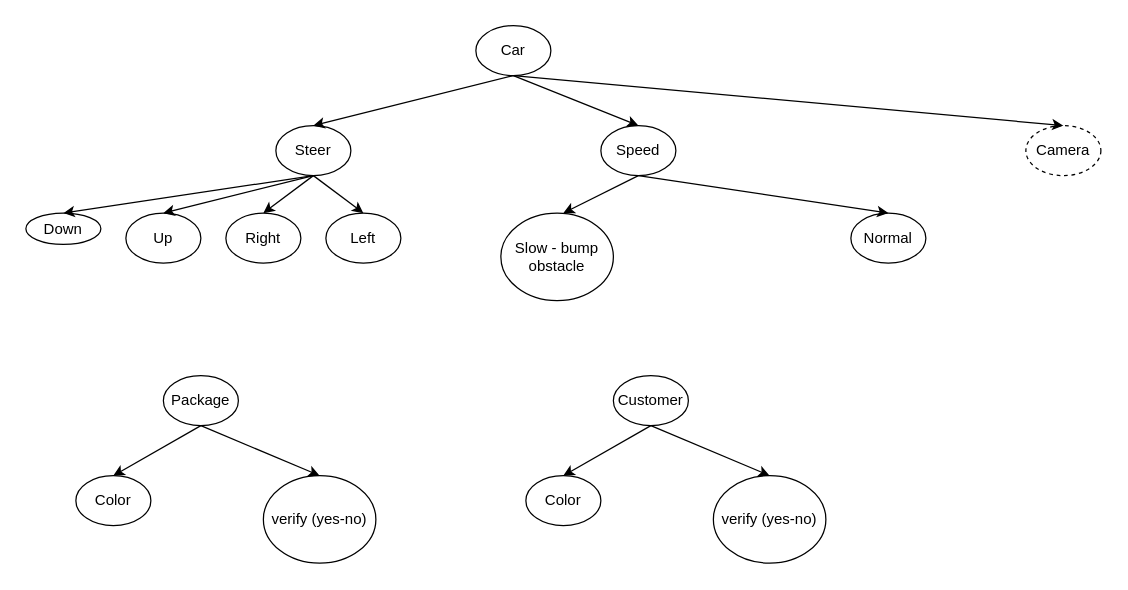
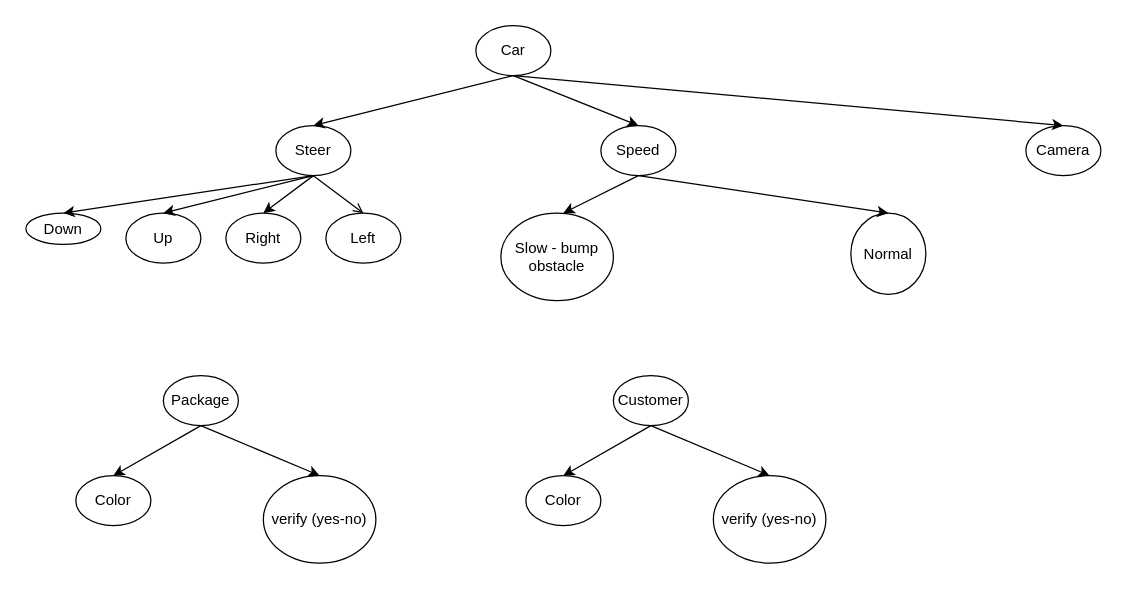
node "Camera": style dashed -> solid
edge "Steer" -> "Left": arrowhead classic -> open
node "Normal": size 75x50 -> 75x81
